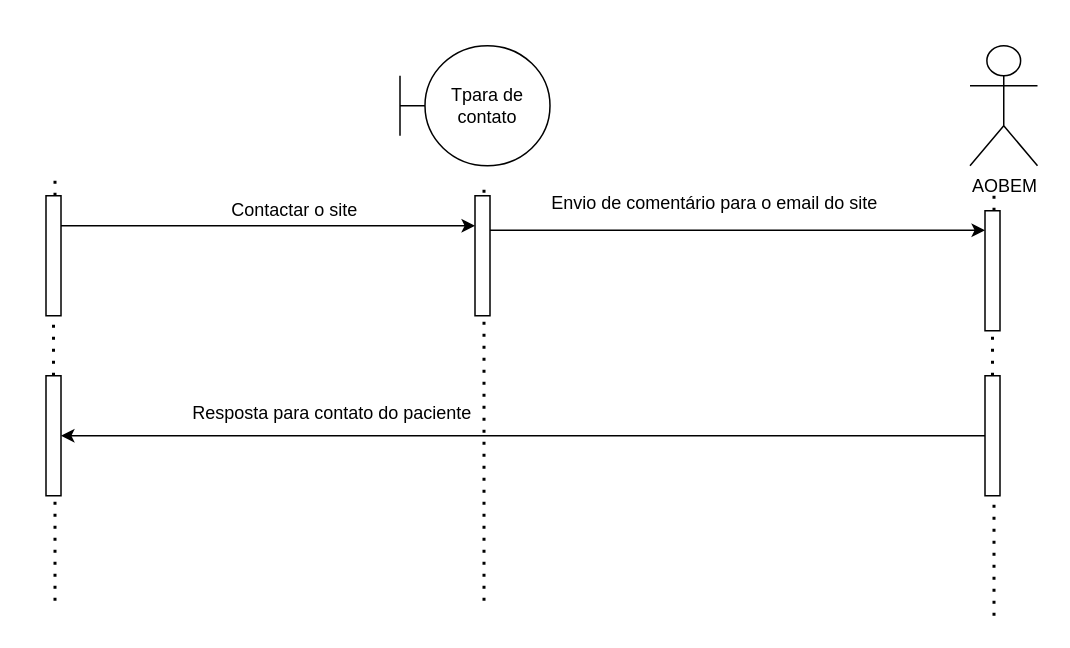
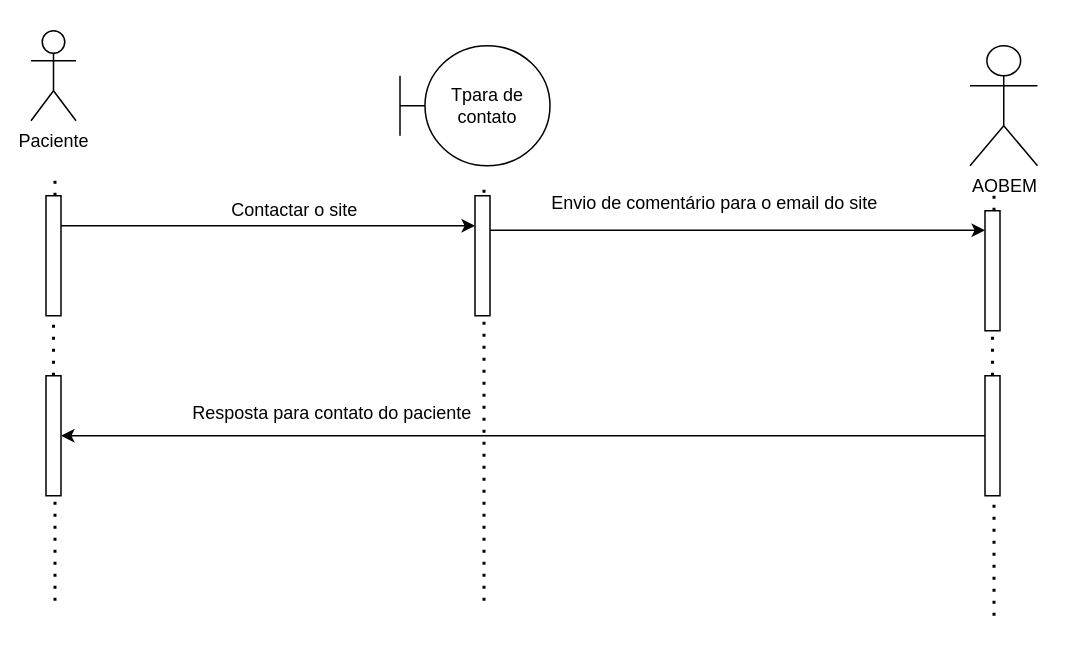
node "Paciente": added
